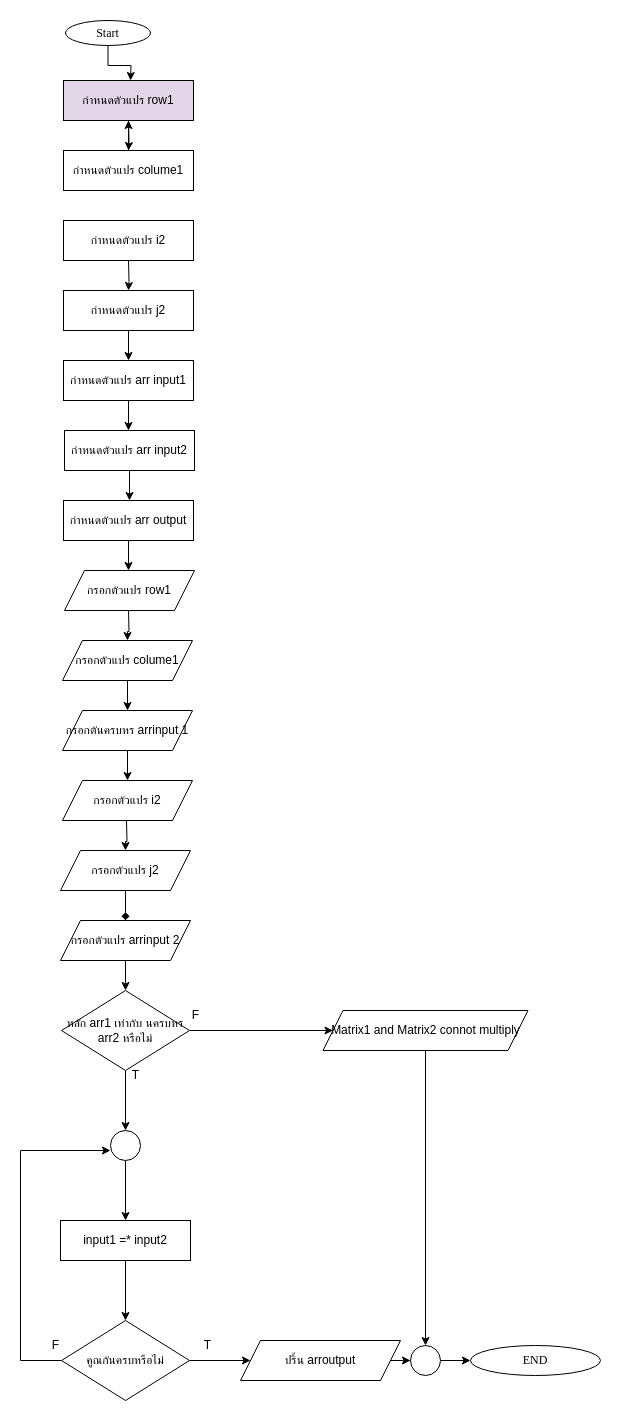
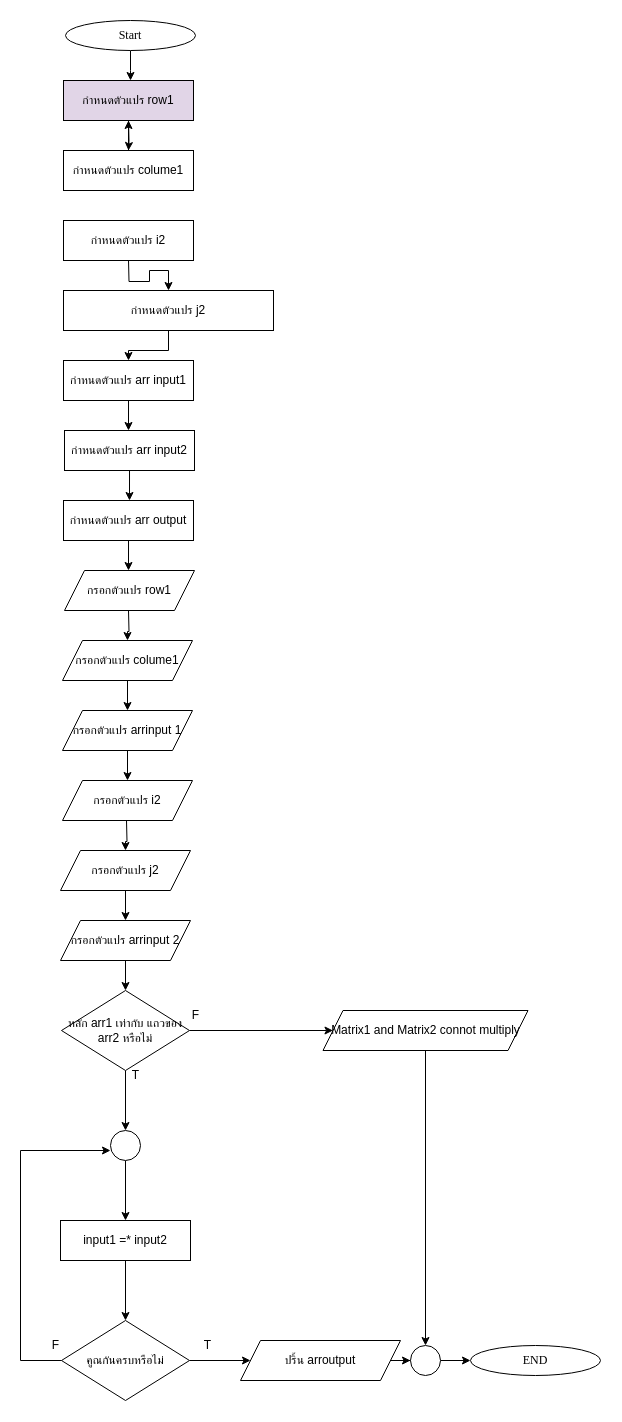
node "Start": size 85x25 -> 130x30
node "กำหนดตัวแปร j2": size 130x40 -> 210x40
node "กรอกตันครบหร arrinput 1": label "กรอกตันครบหร arrinput 1" -> "กรอกตัวแปร arrinput 1"
edge "กรอกตัวแปร j2" -> "กรอกตัวแปร arrinput 2": arrowhead diamond -> classic
node "หลัก arr1 เท่ากับ นครบหร arr2 หรือไม่": label "หลัก arr1 เท่ากับ นครบหร arr2 หรือไม่" -> "หลัก arr1 เท่ากับ แถวของ arr2 หรือไม่"
